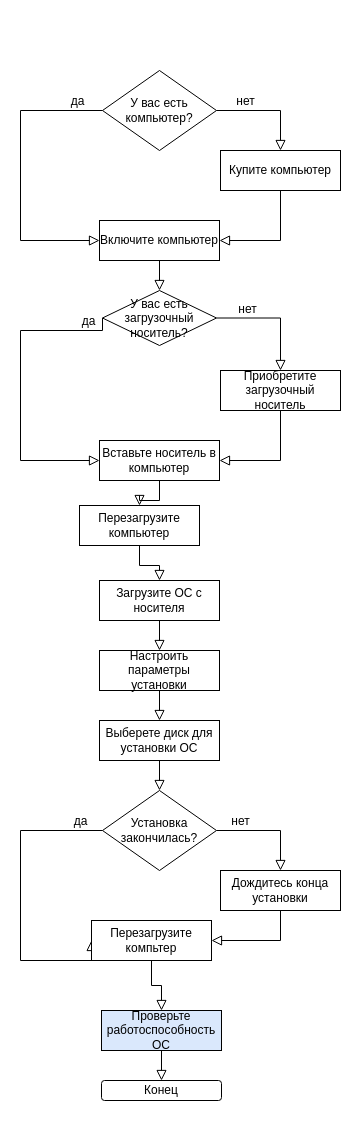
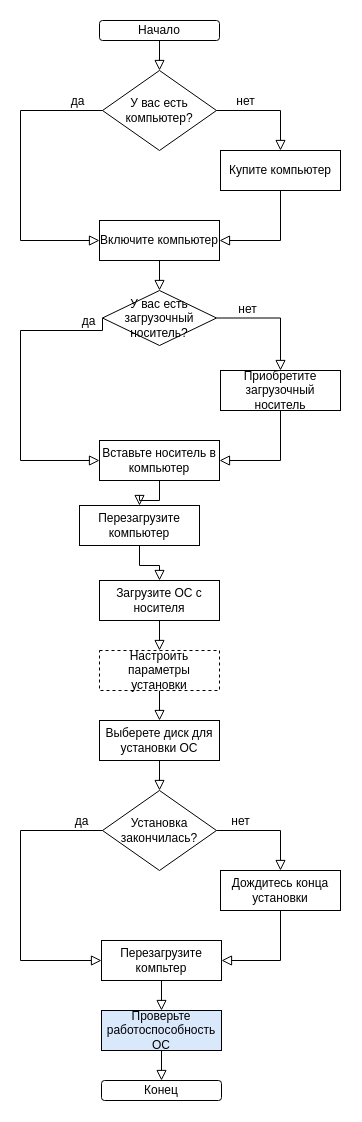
node "Начало": added
edge "Начало" -> "У вас есть компьютер?": added
node "Настроить параметры установки": style solid -> dashed
node "Перезагрузите компьтер": moved (152, 941) -> (162, 961)
